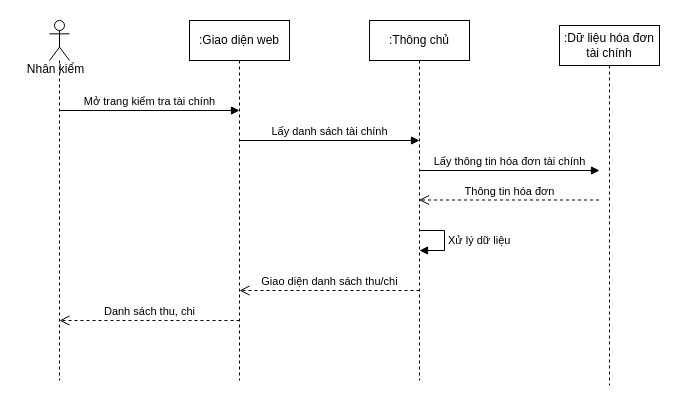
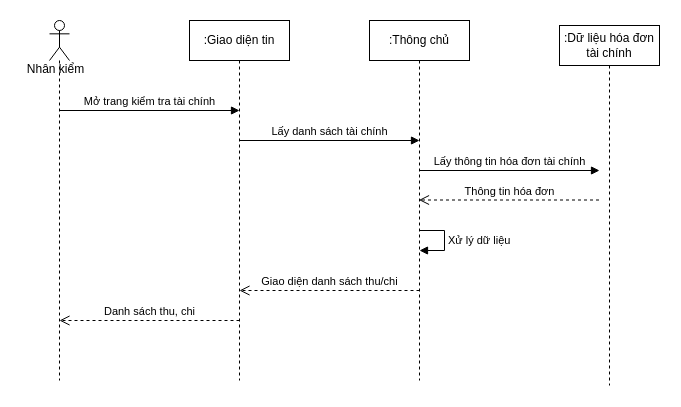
node ":Giao diện web": label ":Giao diện web" -> ":Giao diện tin"
